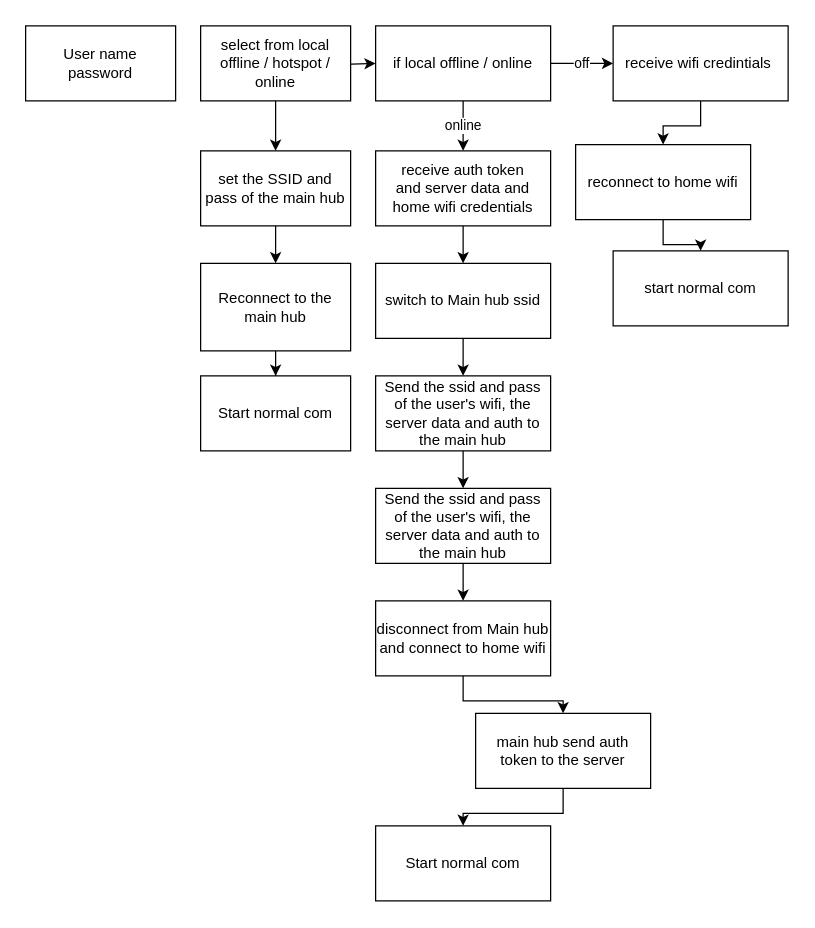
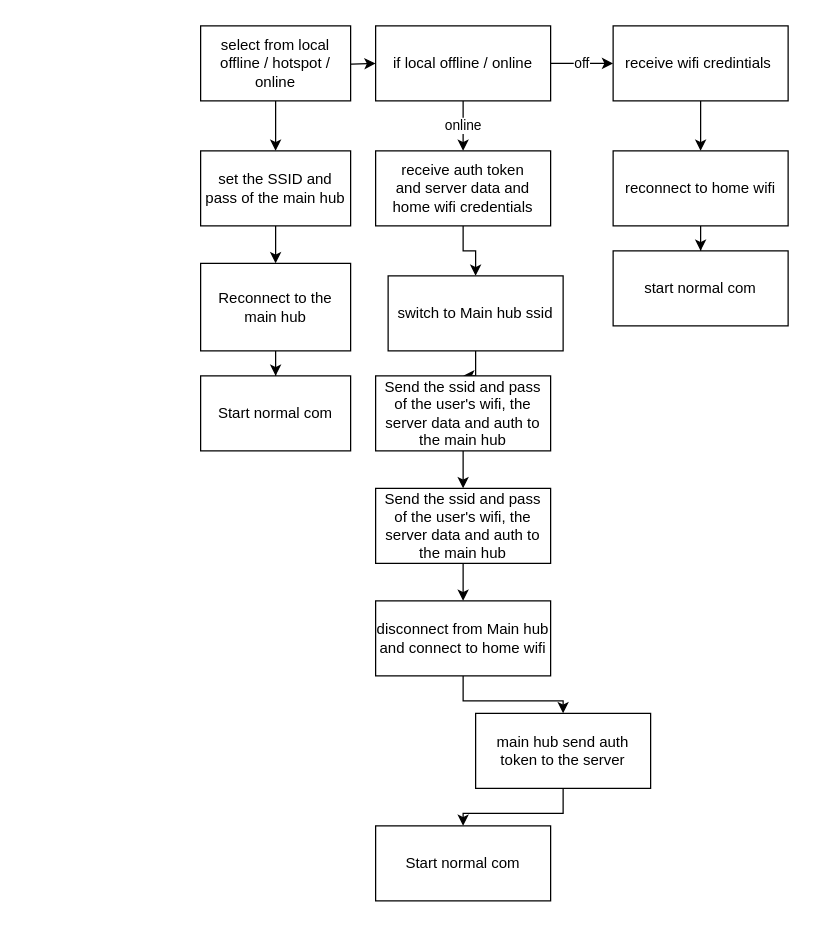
node "User name password": removed
node "reconnect to home wifi": moved (663, 182) -> (701, 188)
node "switch to Main hub ssid": moved (463, 301) -> (476, 313)
